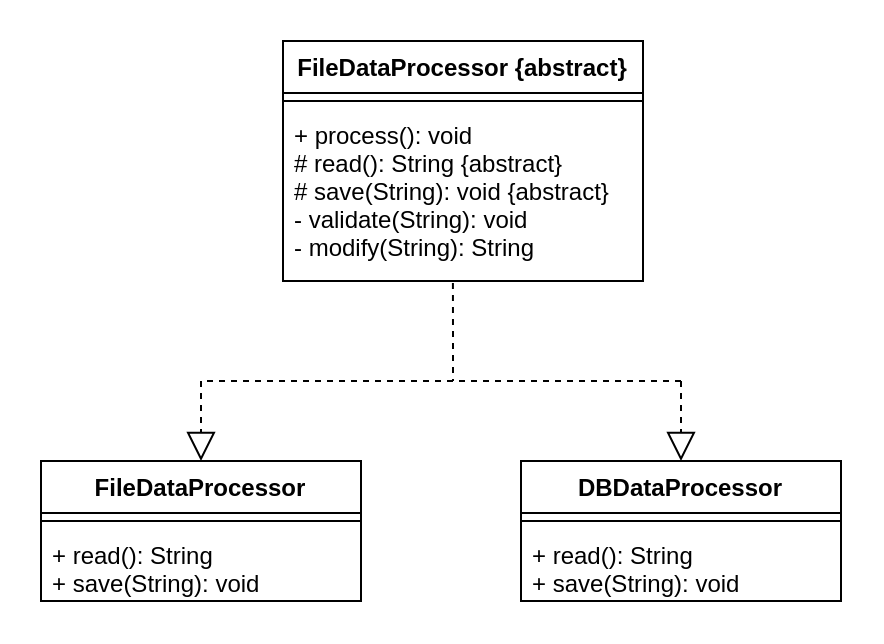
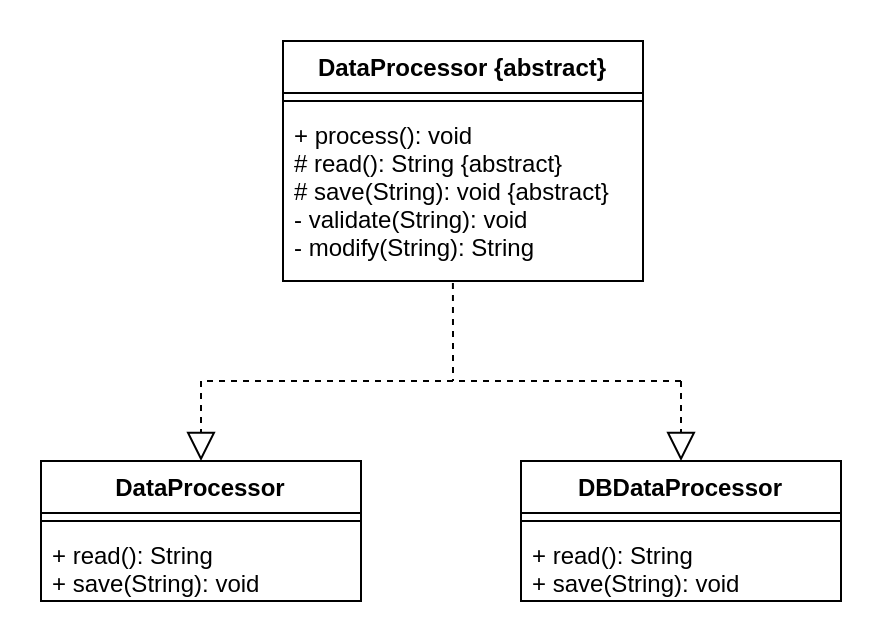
node "FileDataProcessor {abstract}": label "FileDataProcessor {abstract}" -> "DataProcessor {abstract}"
node "FileDataProcessor": label "FileDataProcessor" -> "DataProcessor"
